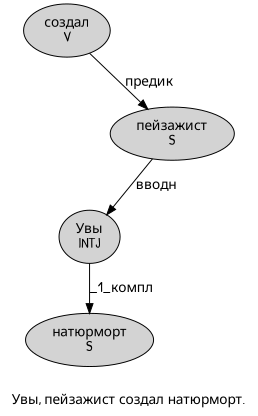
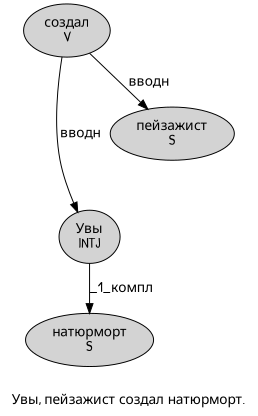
edge "создал V" -> "пейзажист S": label "предик" -> "вводн"
edge "пейзажист S" -> "Увы INTJ": now "создал V" -> "Увы INTJ"
